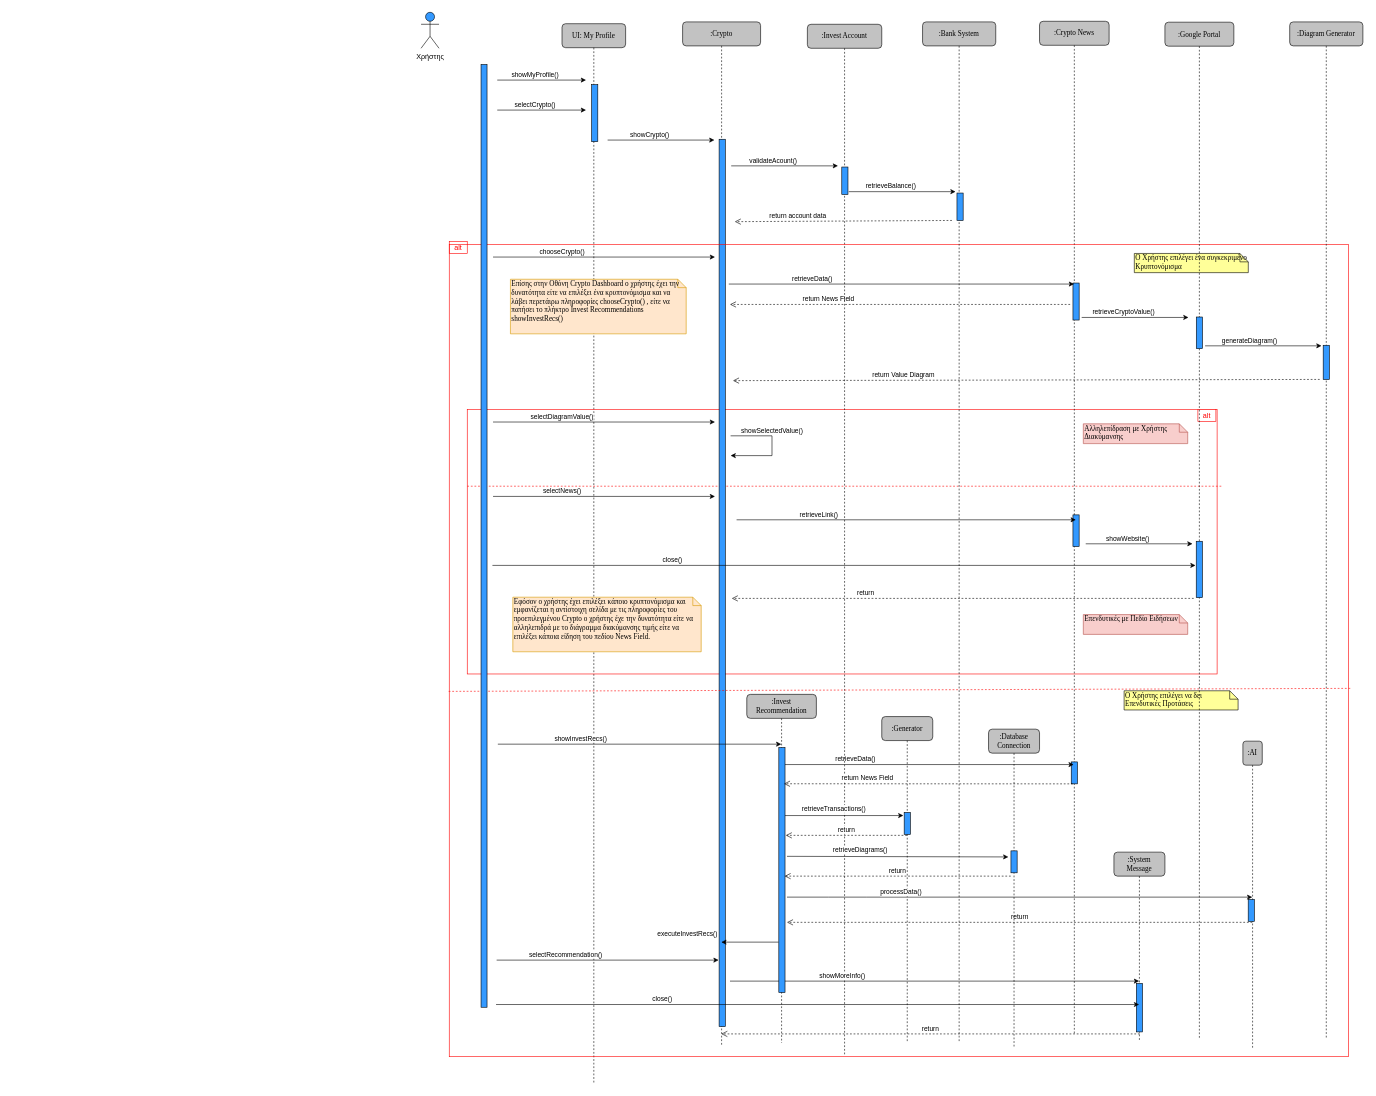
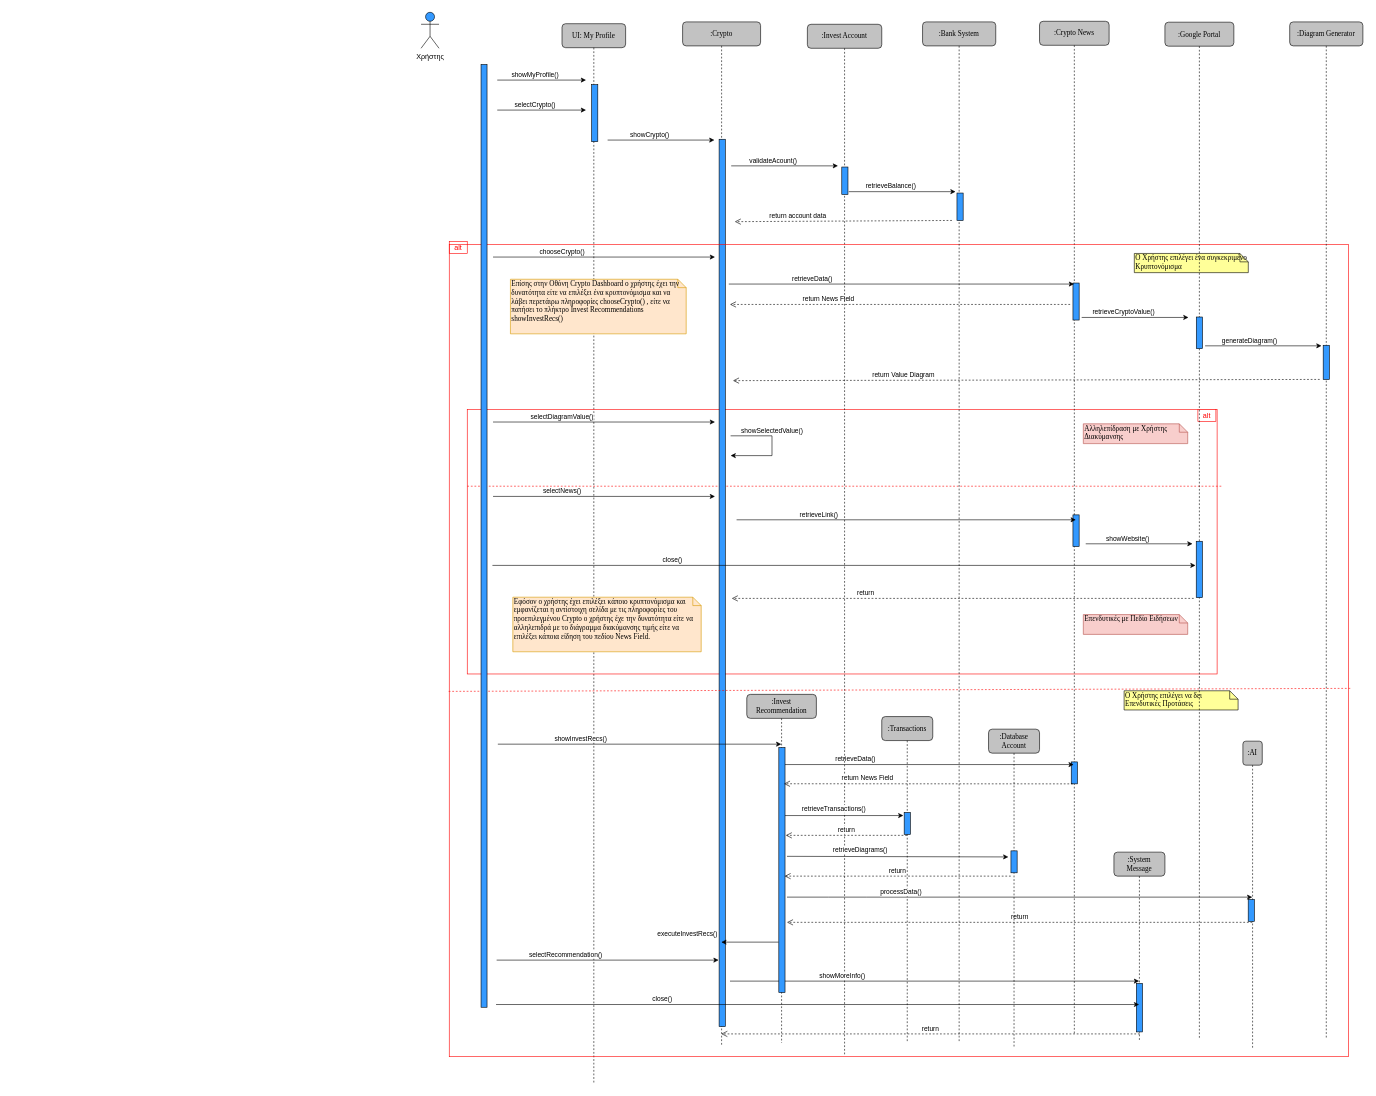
node ":Generator": label ":Generator" -> ":Transactions"
node ":Database Connection": label ":Database Connection" -> ":Database Account"
